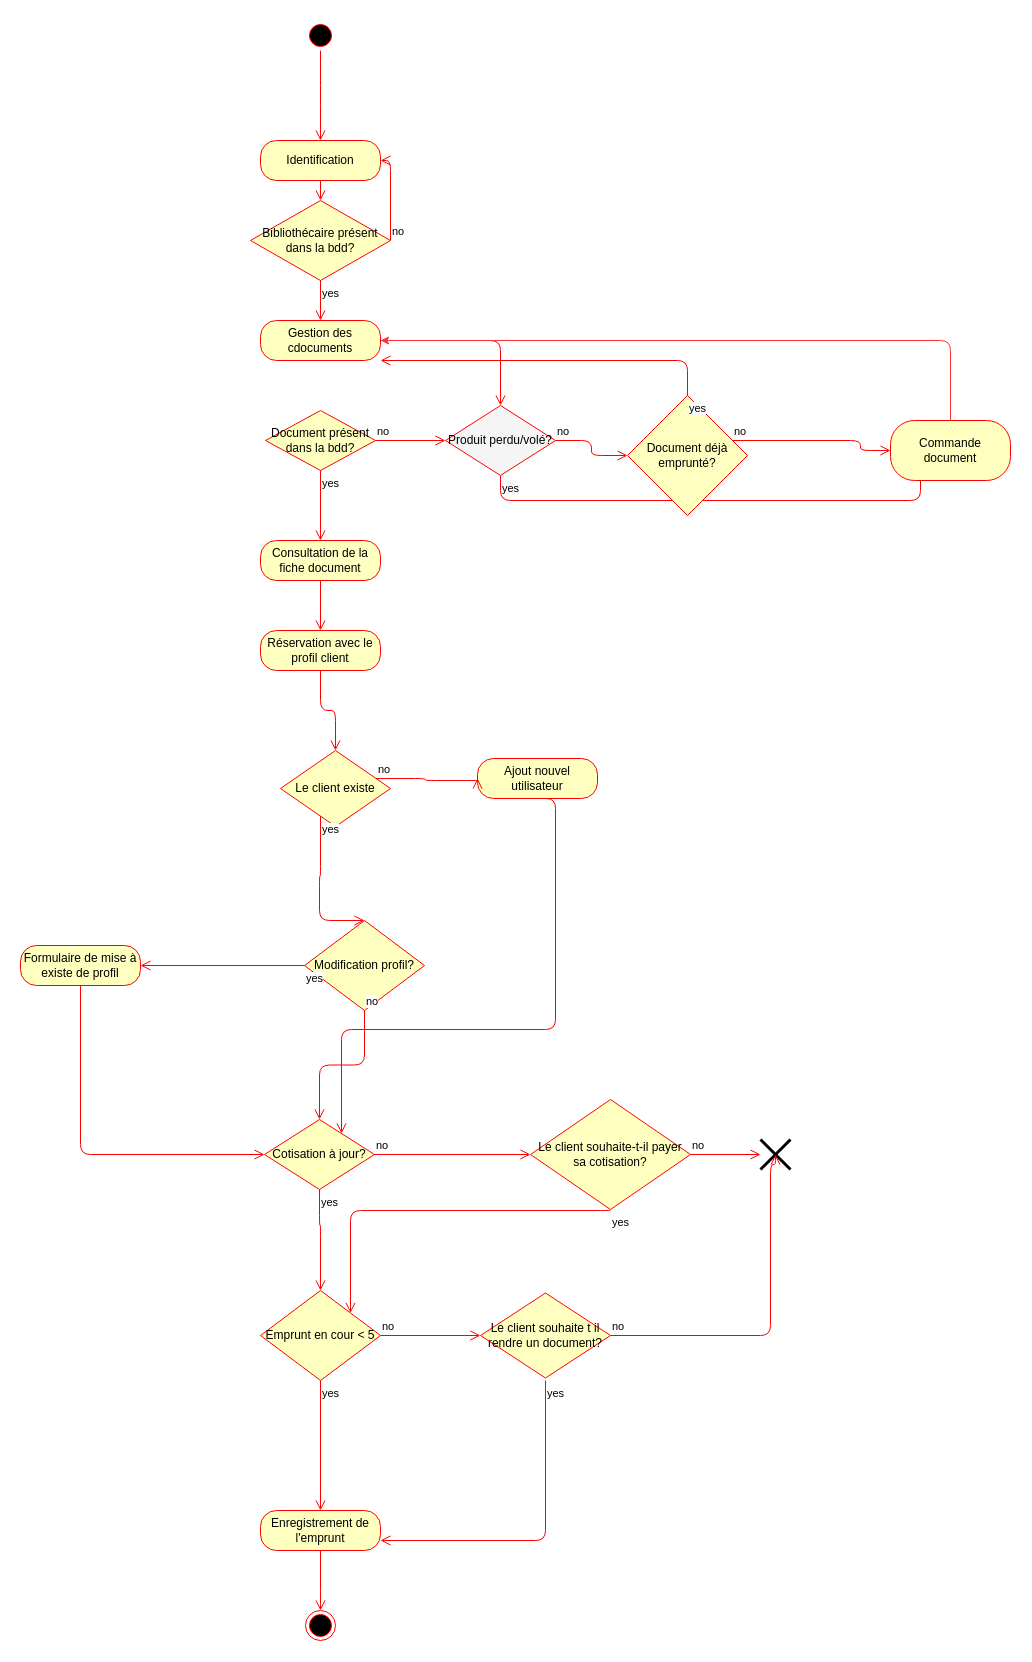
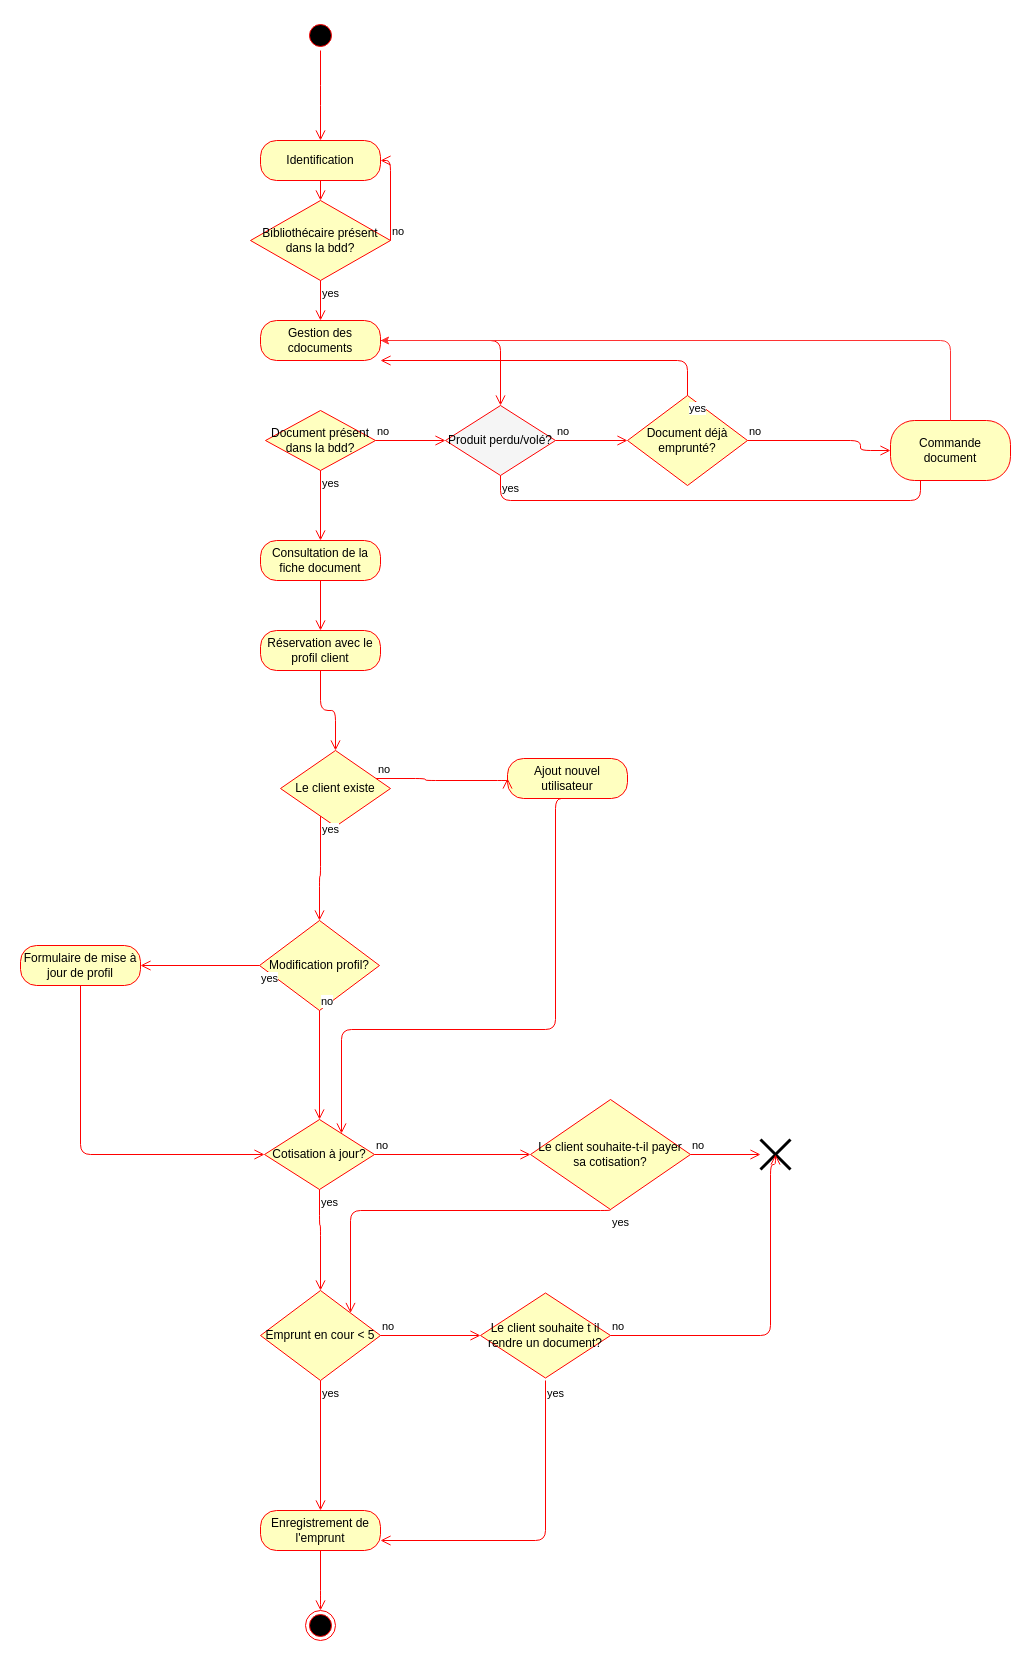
node "Document déjà emprunté?": size 120x120 -> 120x90
node "Ajout nouvel utilisateur": moved (538, 779) -> (568, 779)
node "Formulaire de mise à existe de profil": label "Formulaire de mise à existe de profil" -> "Formulaire de mise à jour de profil"
node "Modification profil?": moved (365, 966) -> (320, 966)
